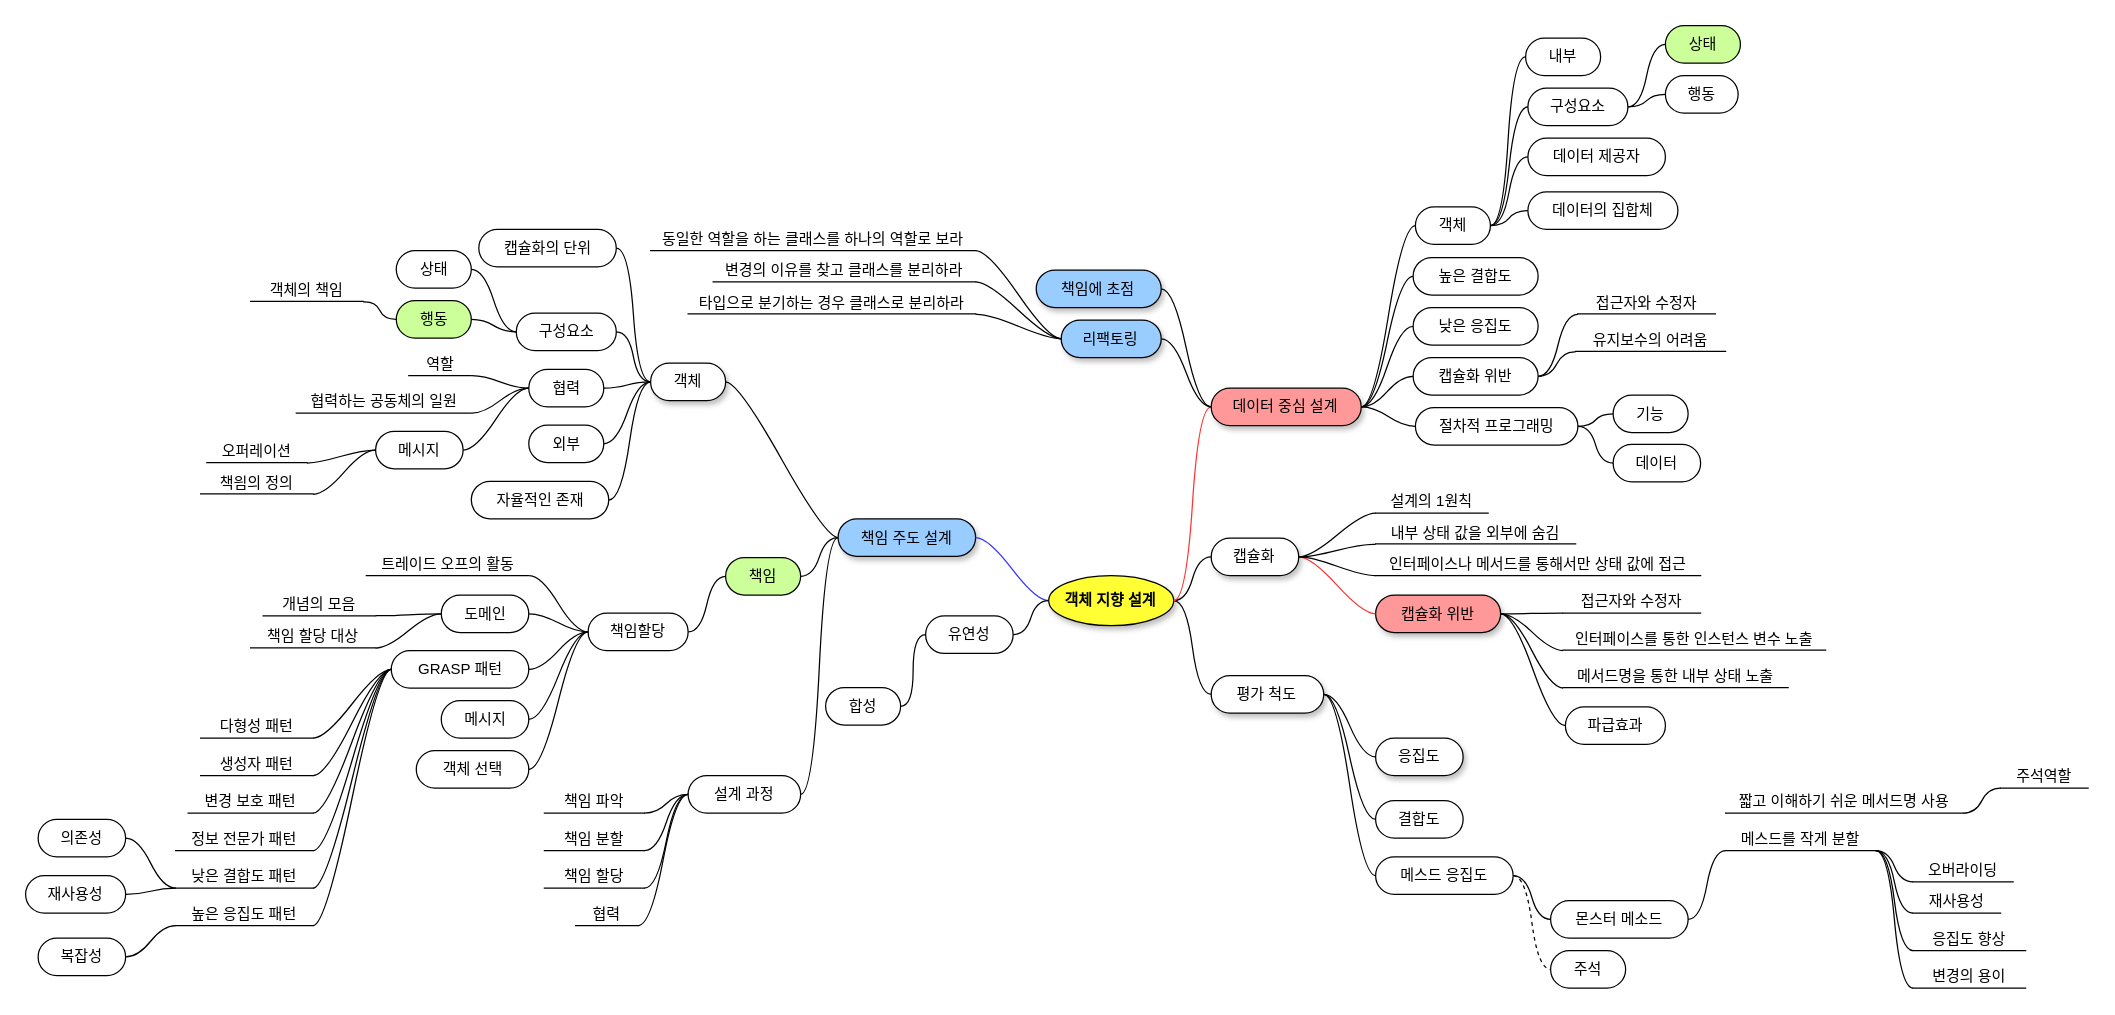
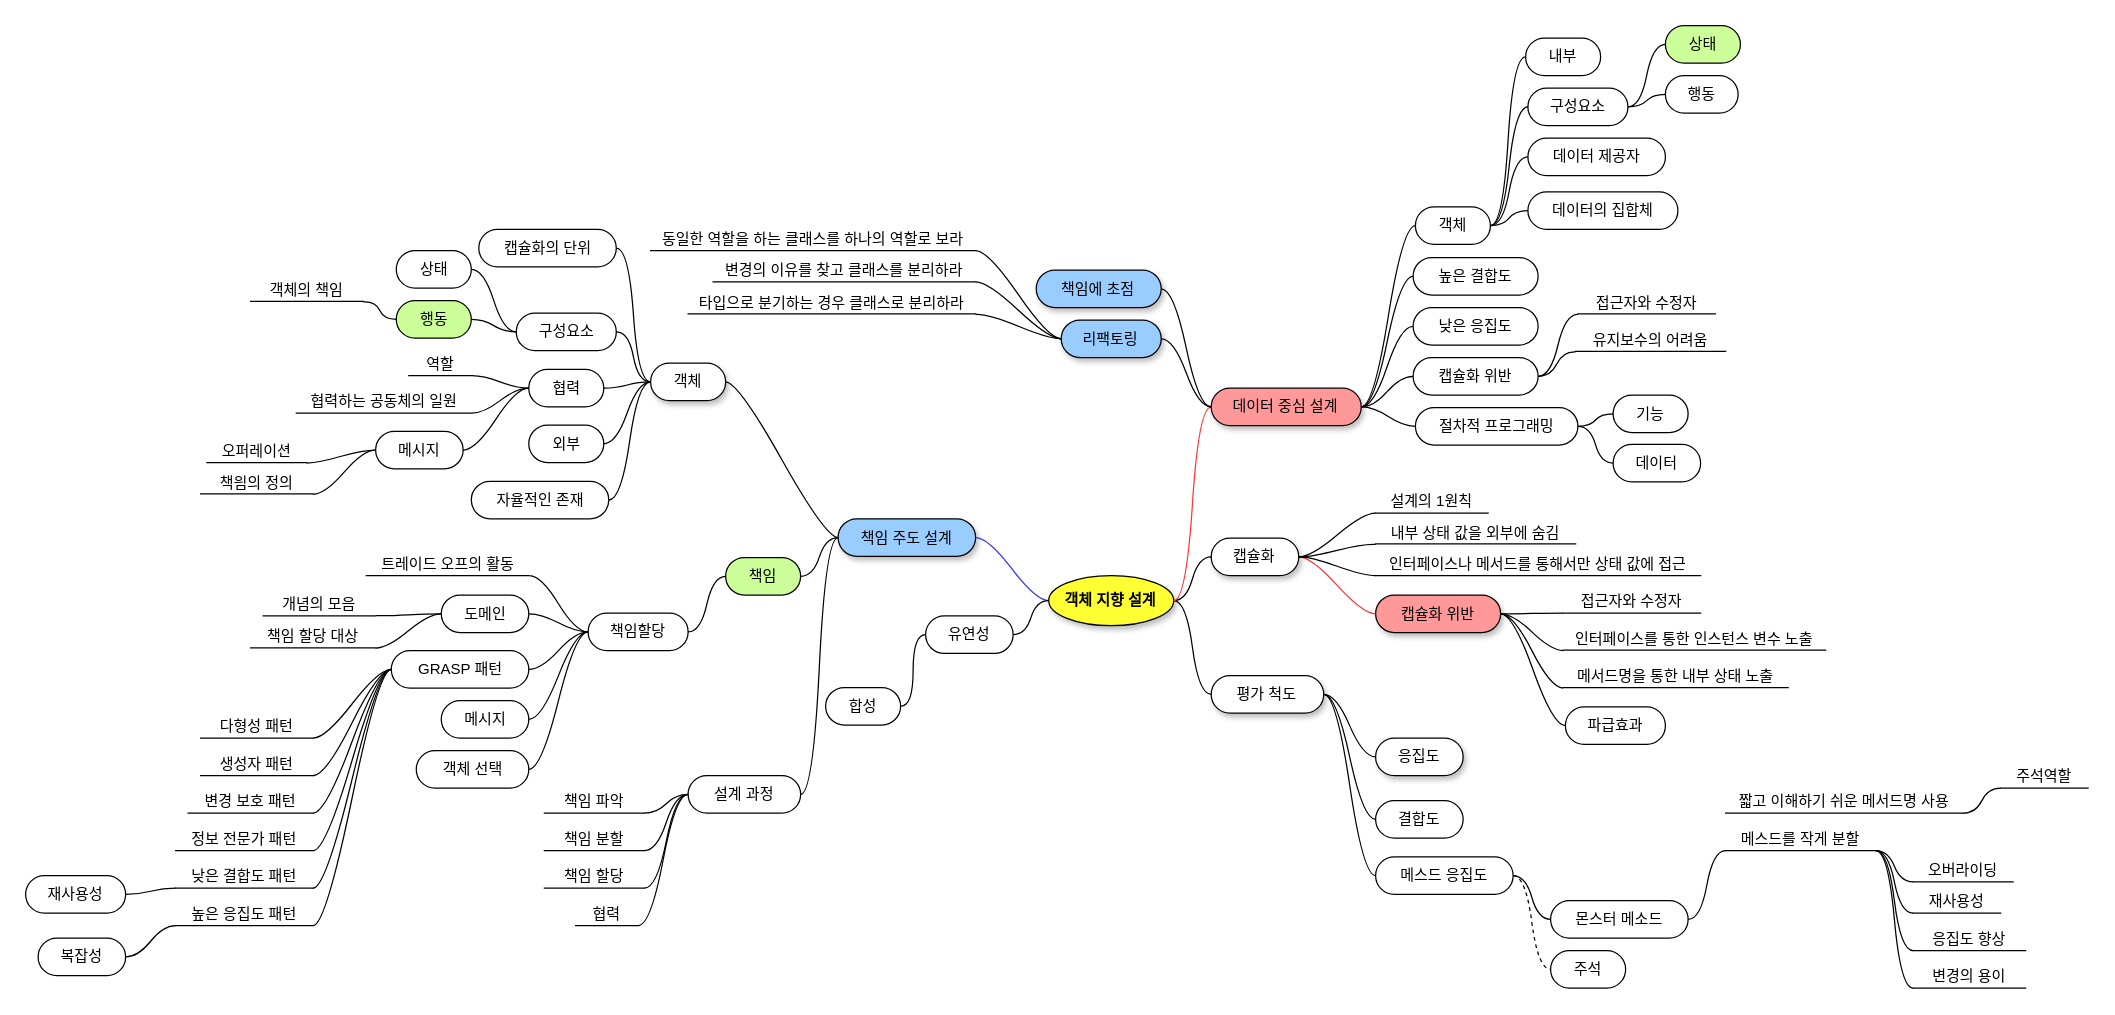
node "의존성": removed
edge "의존성" -- "낮은 결합도 패턴": removed
